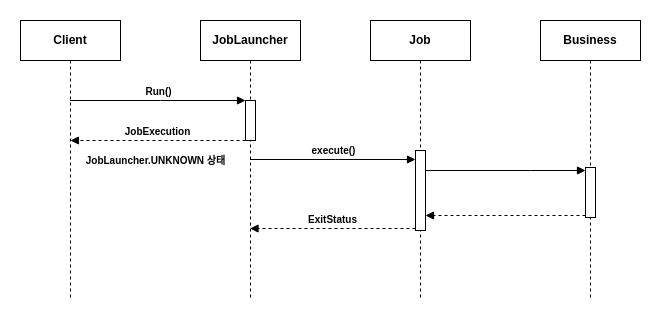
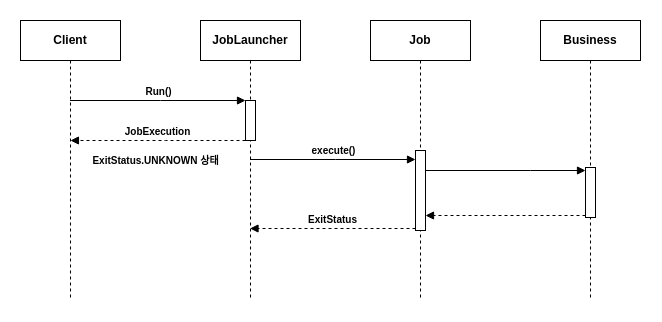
node "JobLauncher.UNKNOWN 상태": label "JobLauncher.UNKNOWN 상태" -> "ExitStatus.UNKNOWN 상태"
